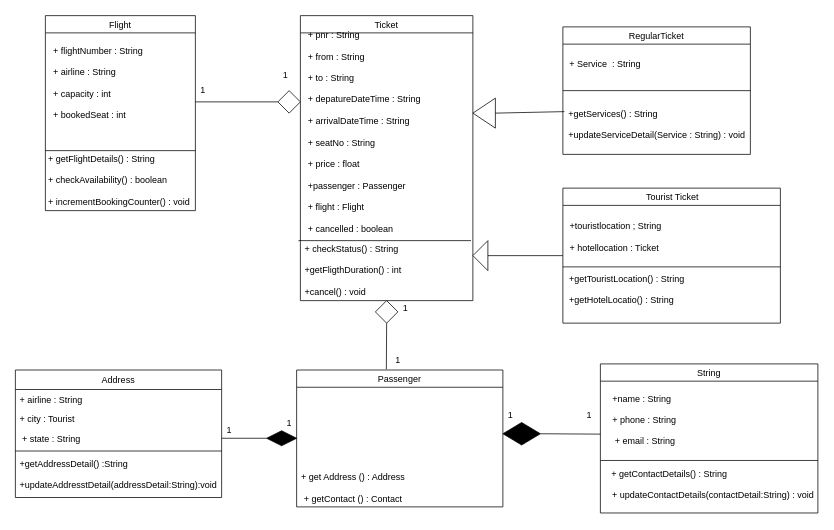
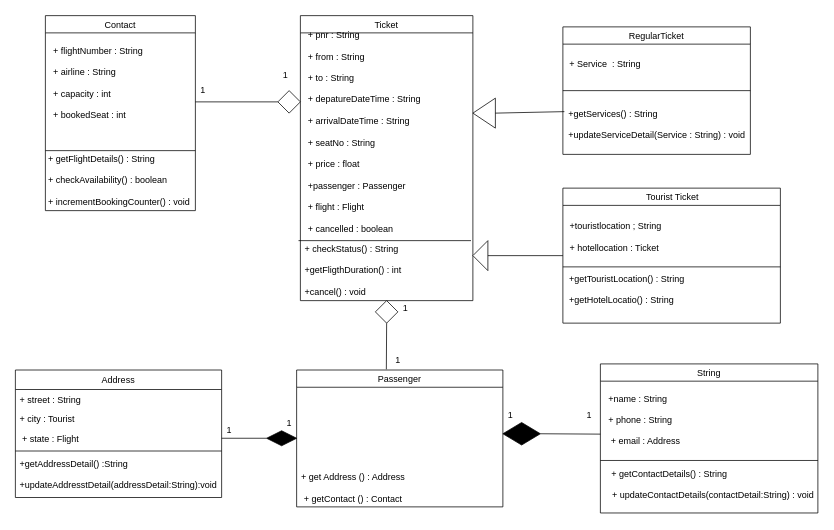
node "Flight": label "Flight" -> "Contact"
node "+ airline : String": label "+ airline : String" -> "+ street : String"
node "+name : String + phone : String + email : String": label "+name : String + phone : String + email : String" -> "+name : String + phone : String + email : Address"
node "+ state : String": label "+ state : String" -> "+ state : Flight"
